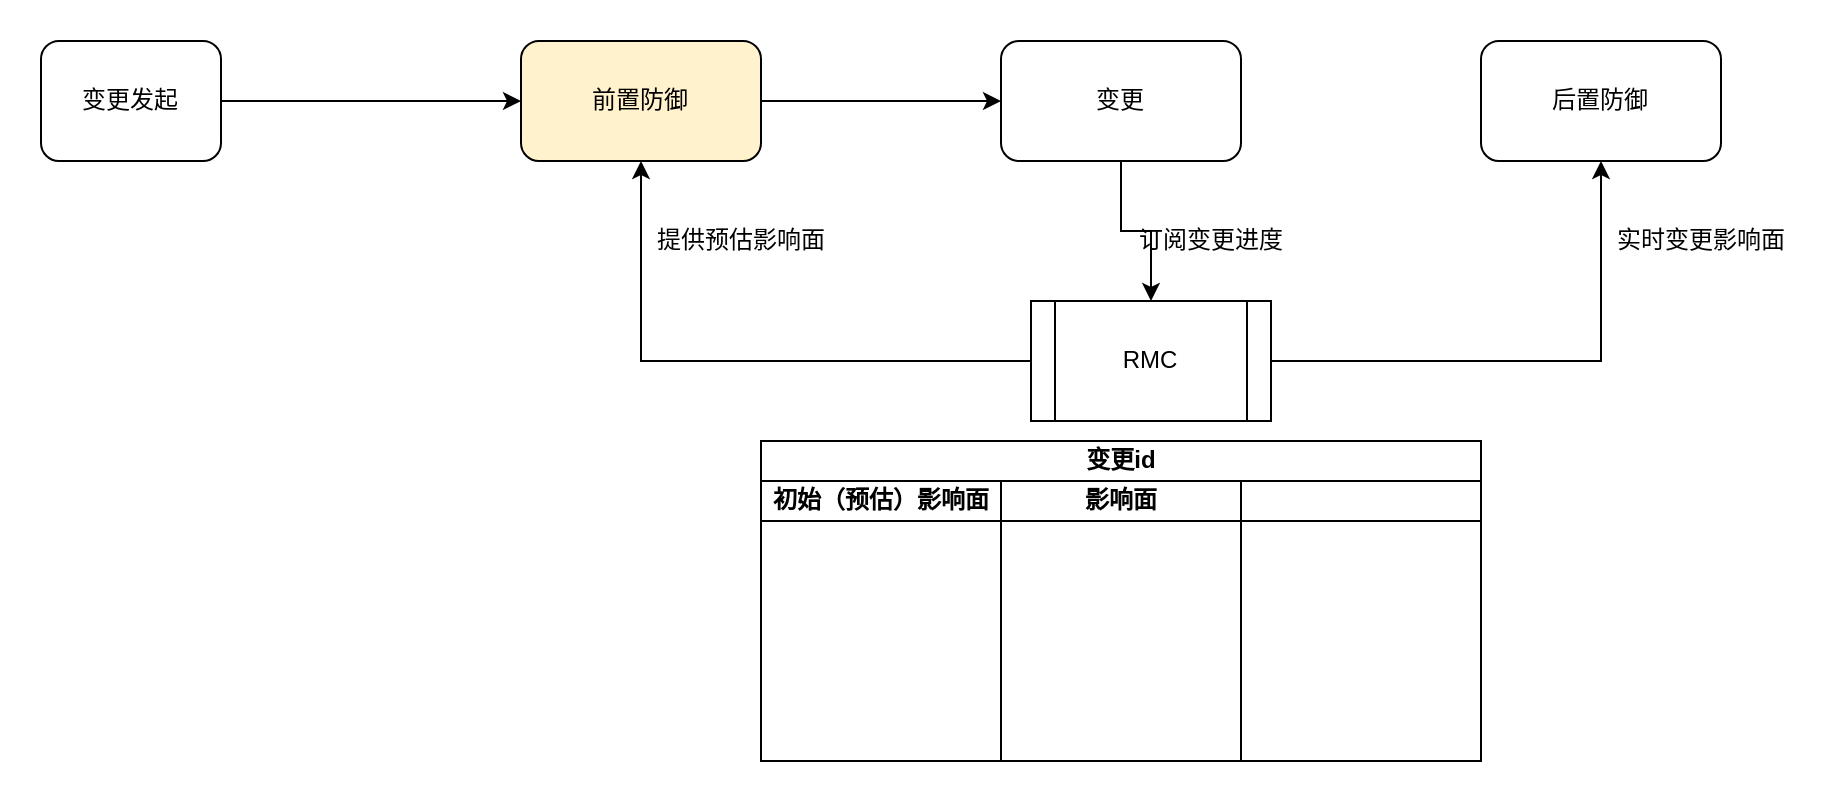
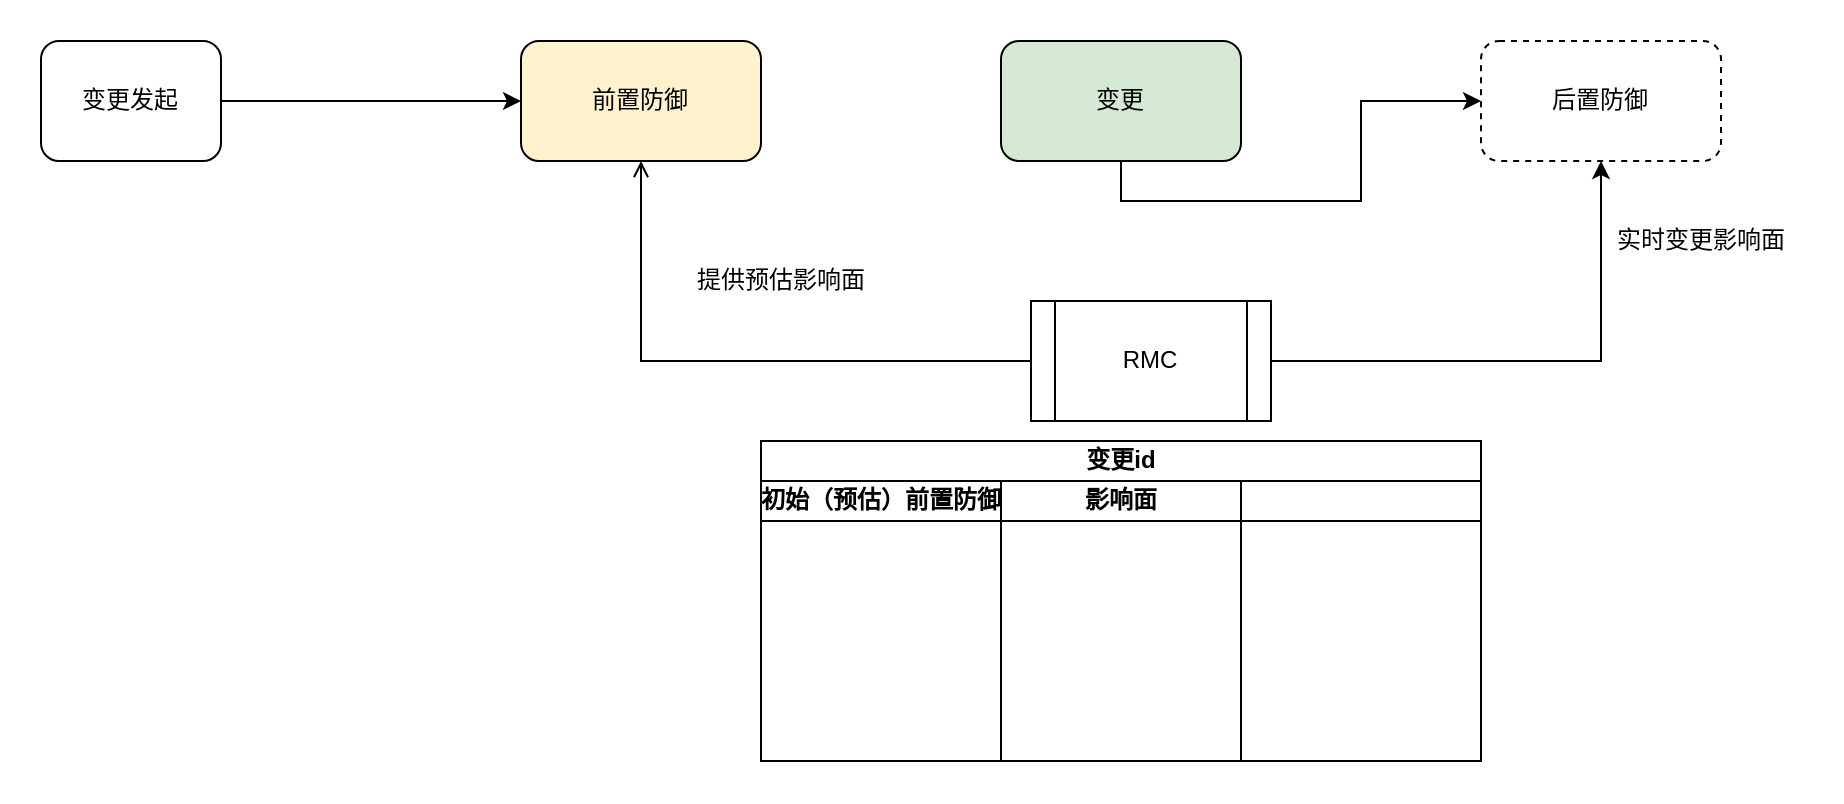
edge "前置防御" -> "变更": removed
node "变更": fillcolor #ffffff -> #d5e8d4
node "后置防御": style solid -> dashed
edge "RMC" -> "前置防御": arrowhead classic -> open
edge "变更" -> "RMC": now "变更" -> "后置防御"
node "提供预估影响面": moved (741, 241) -> (781, 281)
node "订阅变更进度": removed
node "初始（预估）影响面": label "初始（预估）影响面" -> "初始（预估）前置防御"
